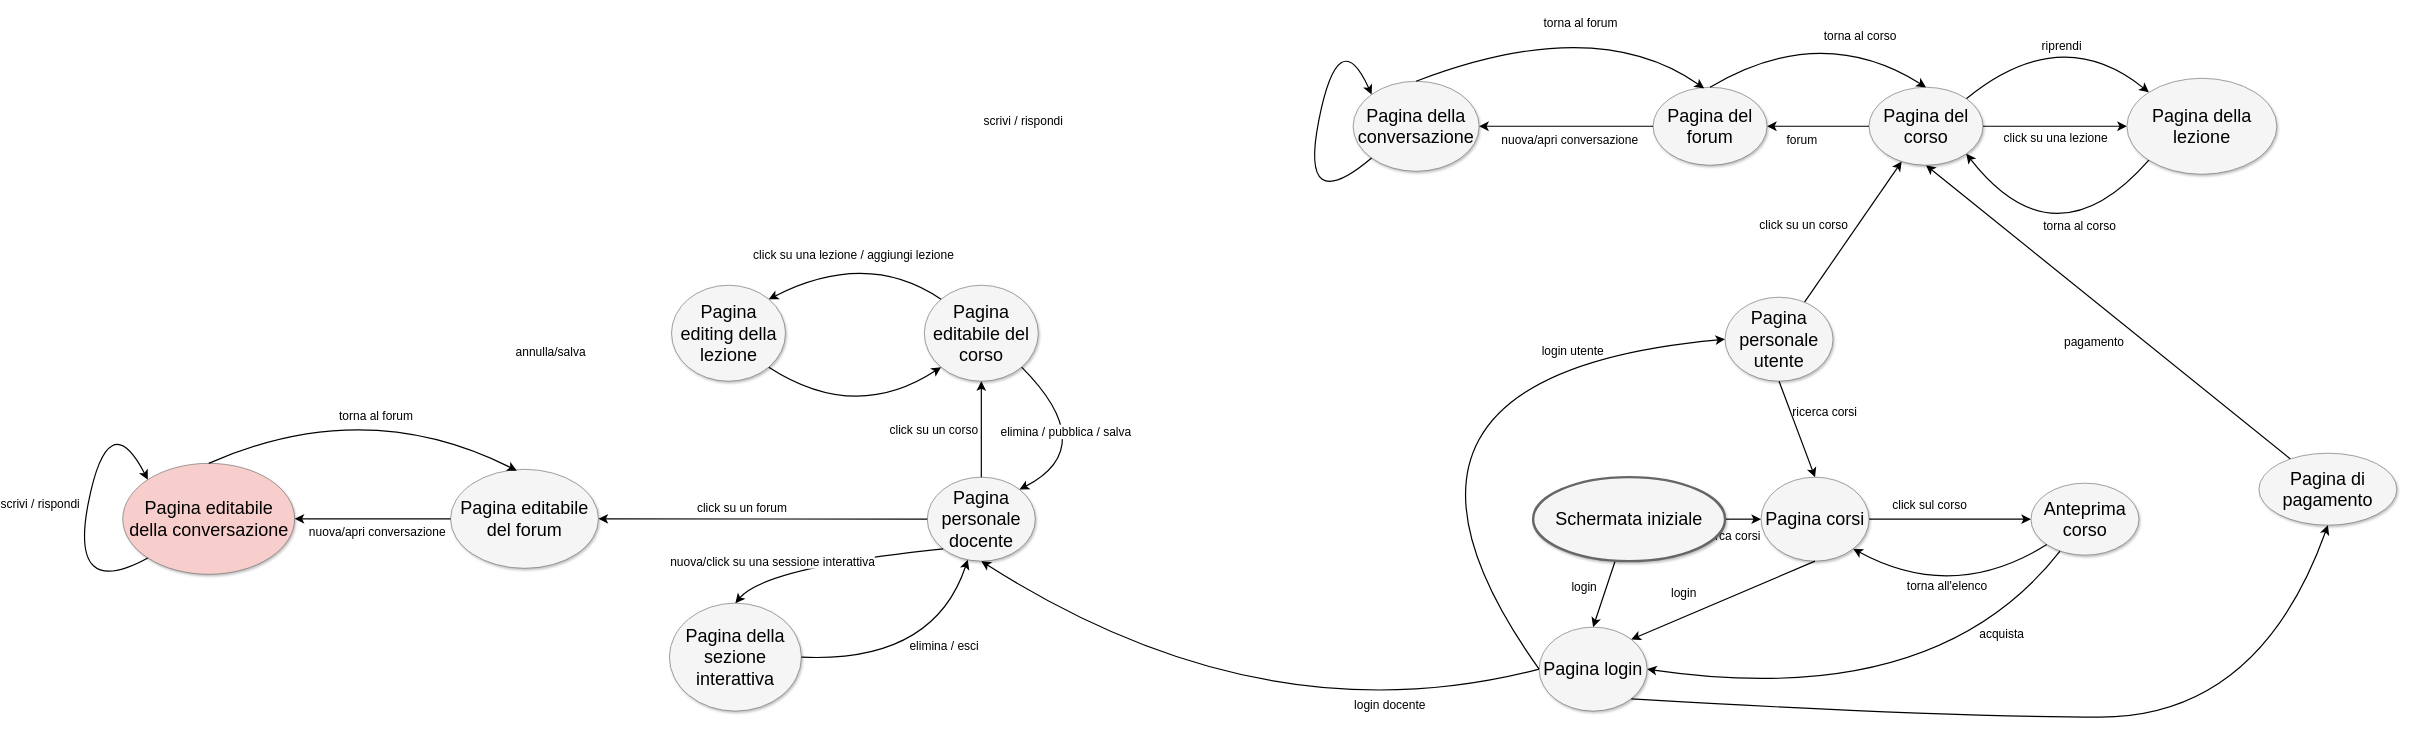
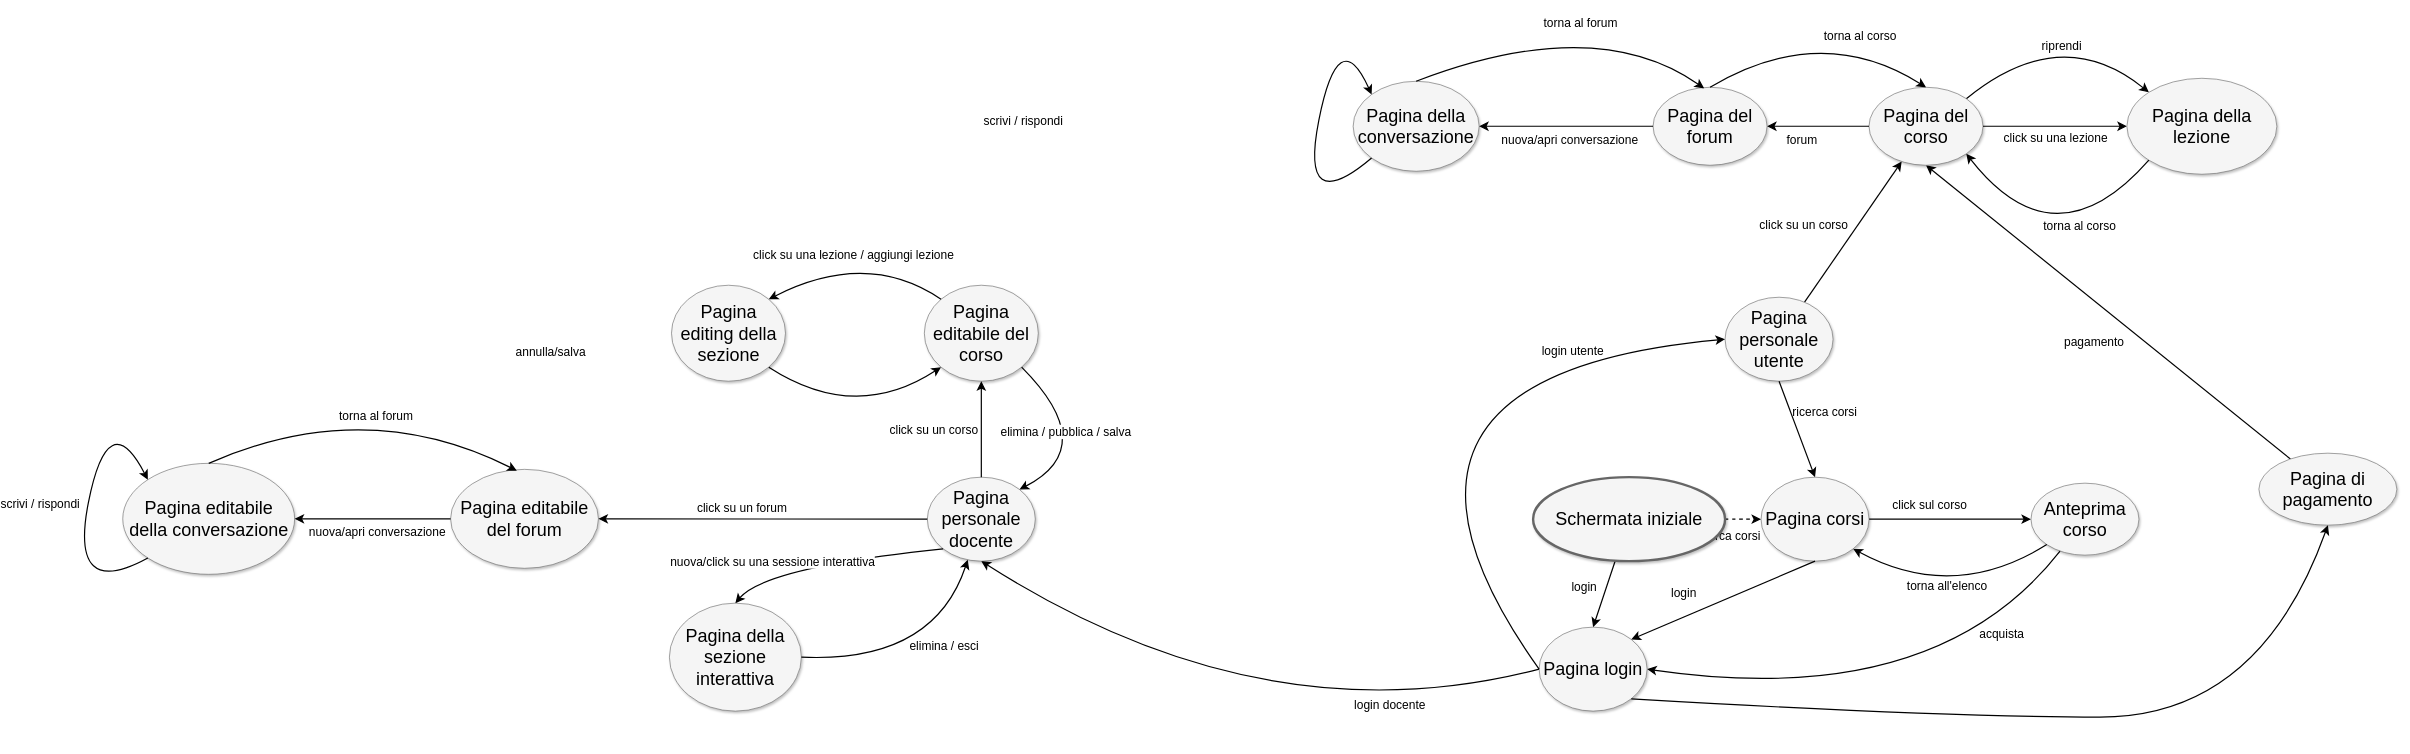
node "Pagina editing della lezione": label "Pagina editing della lezione" -> "Pagina editing della sezione"
node "Pagina editabile della conversazione": fillcolor #f8cecc -> #f5f5f5
edge "Schermata iniziale" -> "Pagina corsi": style solid -> dashed
